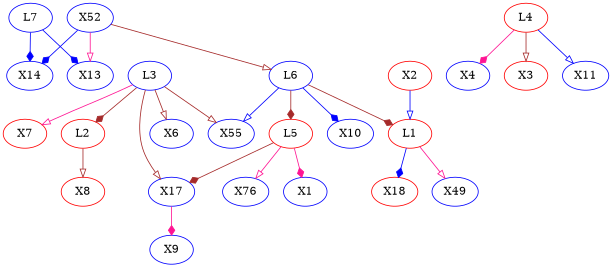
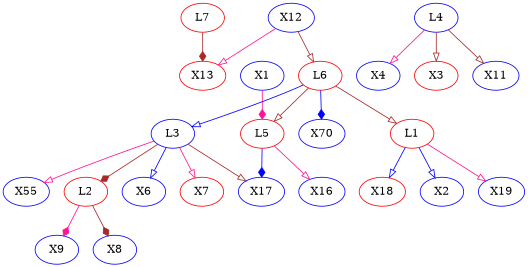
node "L7": color blue -> red
node "X52": label "X52" -> "X12"
node "L4": color red -> blue
edge "L7" -> "X13": color blue -> brown
edge "L4" -> "X4": arrowhead diamond -> onormal
edge "L4" -> "X11": color blue -> brown
node "X14": removed
node "X13": color blue -> red
node "L6": color blue -> red
node "X2": color red -> blue
edge "L6" -> "L5": arrowhead diamond -> onormal
edge "L3" -> "X6": color brown -> blue
edge "X2" -> "L1": reversed
edge "L3" -> "X55": color brown -> deeppink
edge "L6" -> "X55": now "L6" -> "L3"
edge "L6" -> "L1": arrowhead diamond -> onormal
node "X10": label "X10" -> "X70"
edge "L5" -> "X1": reversed
edge "L1" -> "X18": arrowhead diamond -> onormal
edge "L2" -> "X8": arrowhead onormal -> diamond
edge "L5" -> "X17": color brown -> blue
node "X8": color red -> blue
node "X76": label "X76" -> "X16"
node "X49": label "X49" -> "X19"
edge "X17" -> "X9": now "L2" -> "X9"
